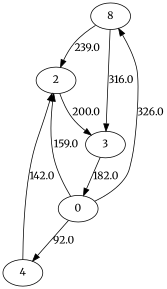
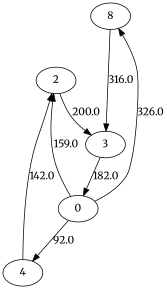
edge "8" -> "2": removed, label "239.0"
